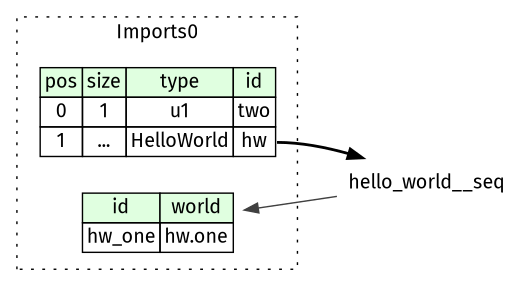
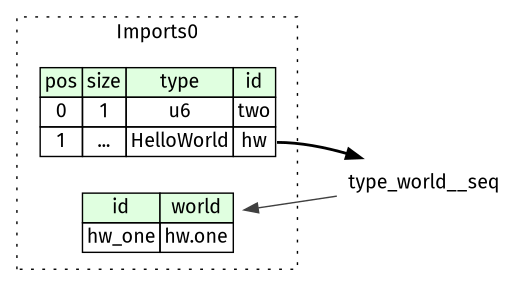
node "pos": text "u1" -> "u6"
node "hello_world__seq": label "hello_world__seq" -> "type_world__seq"
